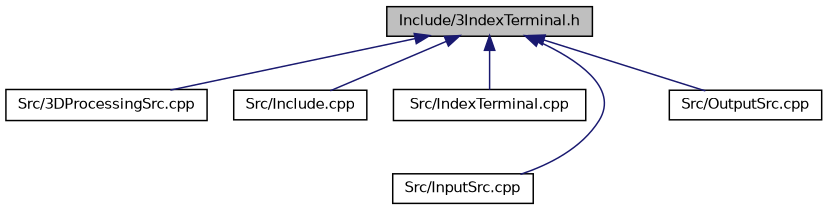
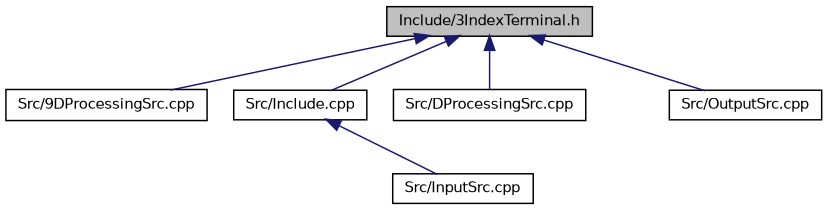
node "Src/3DProcessingSrc.cpp": label "Src/3DProcessingSrc.cpp" -> "Src/9DProcessingSrc.cpp"
node "Src/IndexTerminal.cpp": label "Src/IndexTerminal.cpp" -> "Src/DProcessingSrc.cpp"
edge "Src/InputSrc.cpp" -> "Include/3IndexTerminal.h": now "Src/InputSrc.cpp" -> "Src/Include.cpp"
